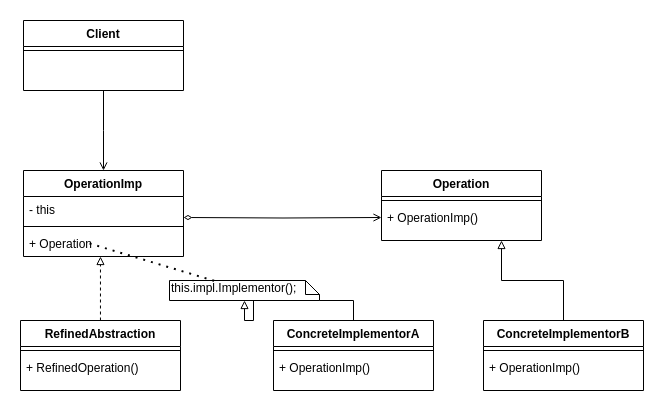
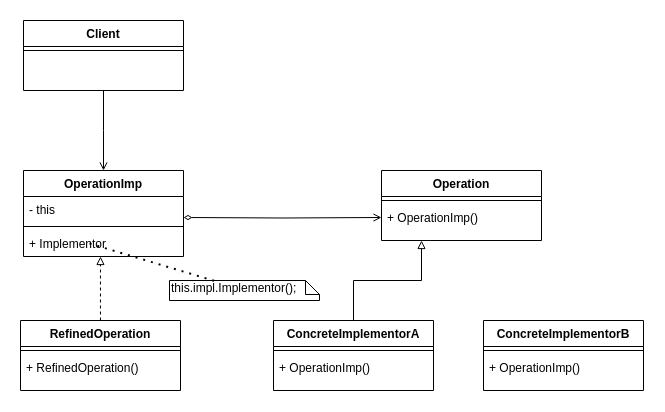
node "+ Operation": label "+ Operation" -> "+ Implementor"
edge "ConcreteImplementorB" -> "Operation": removed
edge "ConcreteImplementorA" -> "this.impl.Implementor();": now "ConcreteImplementorA" -> "Operation"
node "RefinedAbstraction": label "RefinedAbstraction" -> "RefinedOperation"
